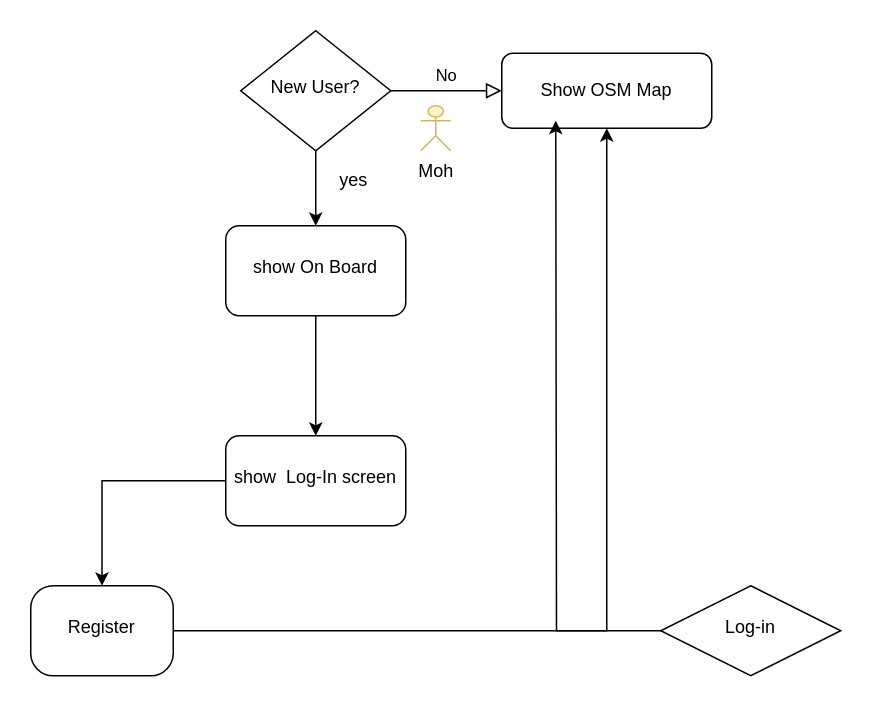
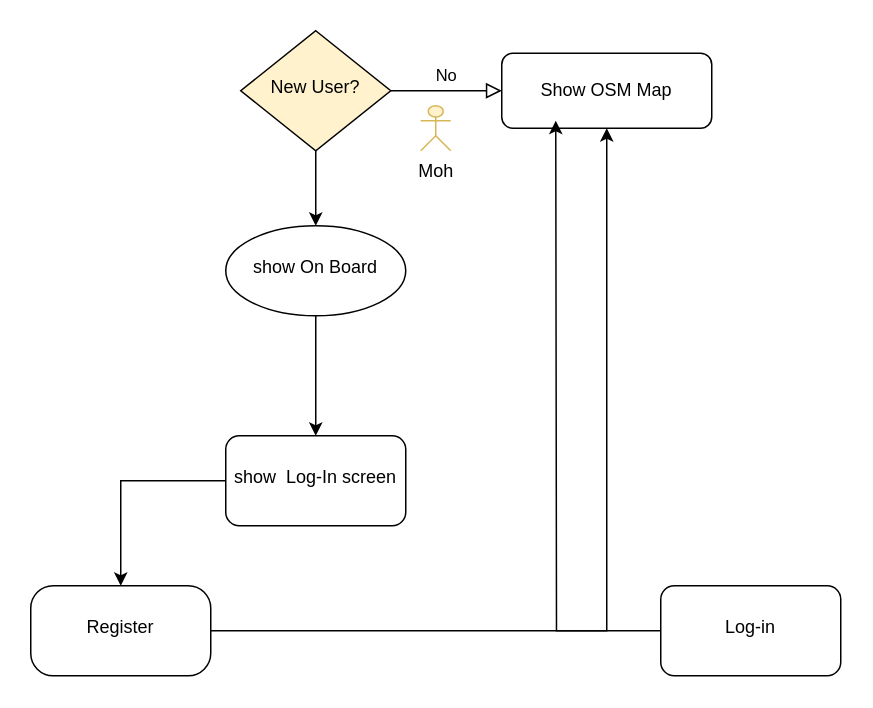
node "New User?": fillcolor #ffffff -> #fff2cc
node "yes": removed
node "show On Board": shape rounded rectangle -> ellipse
node "Register": size 143x90 -> 180x90
node "Log-in": shape diamond -> rounded rectangle
